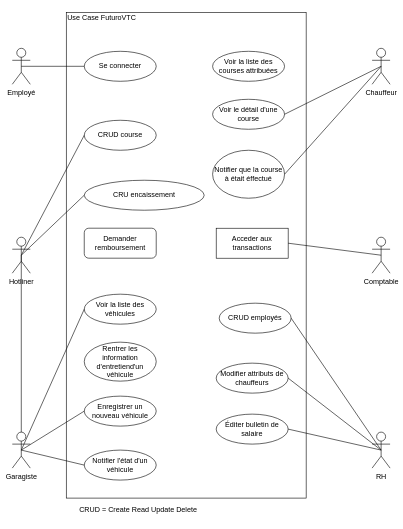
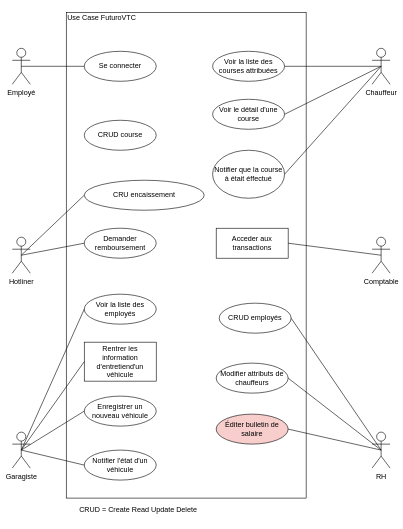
edge "Voir la liste des courses attribuées" -- "Chauffeur": added
edge "CRUD course" -- "Hotliner": removed
node "Demander remboursement": shape rounded rectangle -> ellipse
node "Voir la liste des véhicules": label "Voir la liste des véhicules" -> "Voir la liste des employés"
edge "Hotliner" -- "Garagiste": now "Hotliner" -- "Demander remboursement"
node "Rentrer les information d'entretiend'un véhicule": shape ellipse -> rectangle
edge "Rentrer les information d'entretiend'un véhicule" -- "Garagiste": added
node "Éditer bulletin de salaire": fillcolor #ffffff -> #f8cecc
